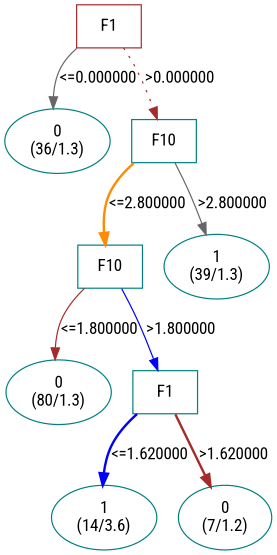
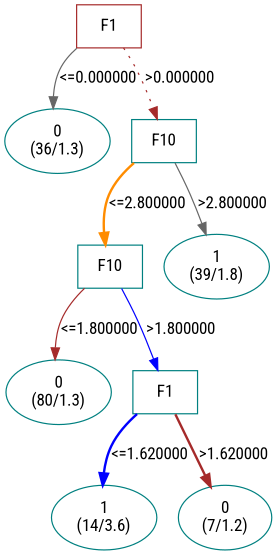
node "1 (39/1.3)": label "1 (39/1.3)" -> "1 (39/1.8)"
